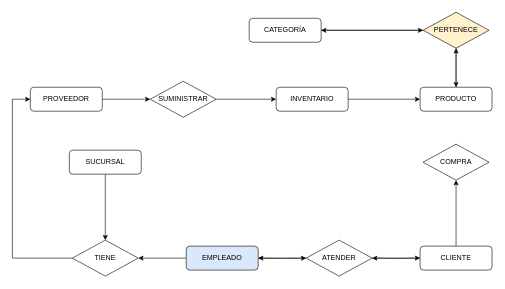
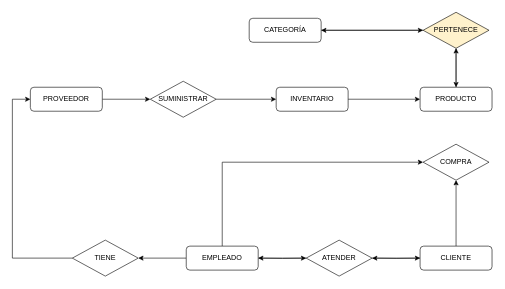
node "SUCURSAL": removed
edge "EMPLEADO" -> "COMPRA": added
edge "SUCURSAL" -> "TIENE": removed
node "EMPLEADO": fillcolor #dae8fc -> #ffffff
